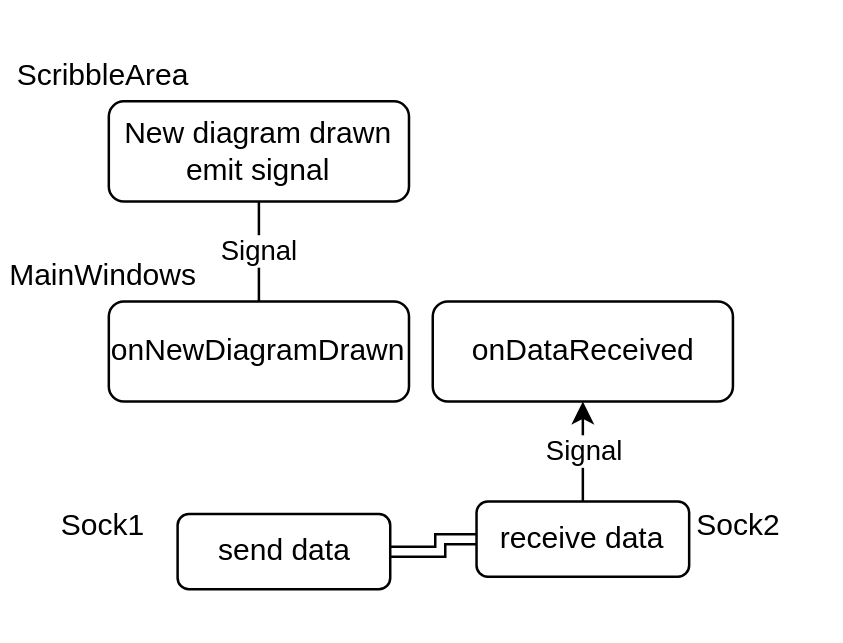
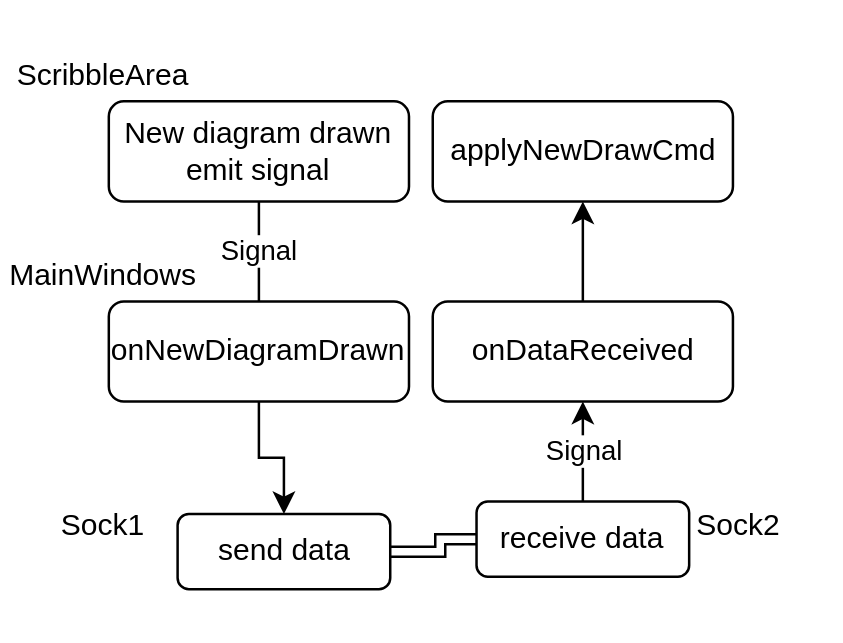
node "applyNewDrawCmd": added
edge "onDataReceived" -> "applyNewDrawCmd": added
edge "onNewDiagramDrawn" -> "send data": added
